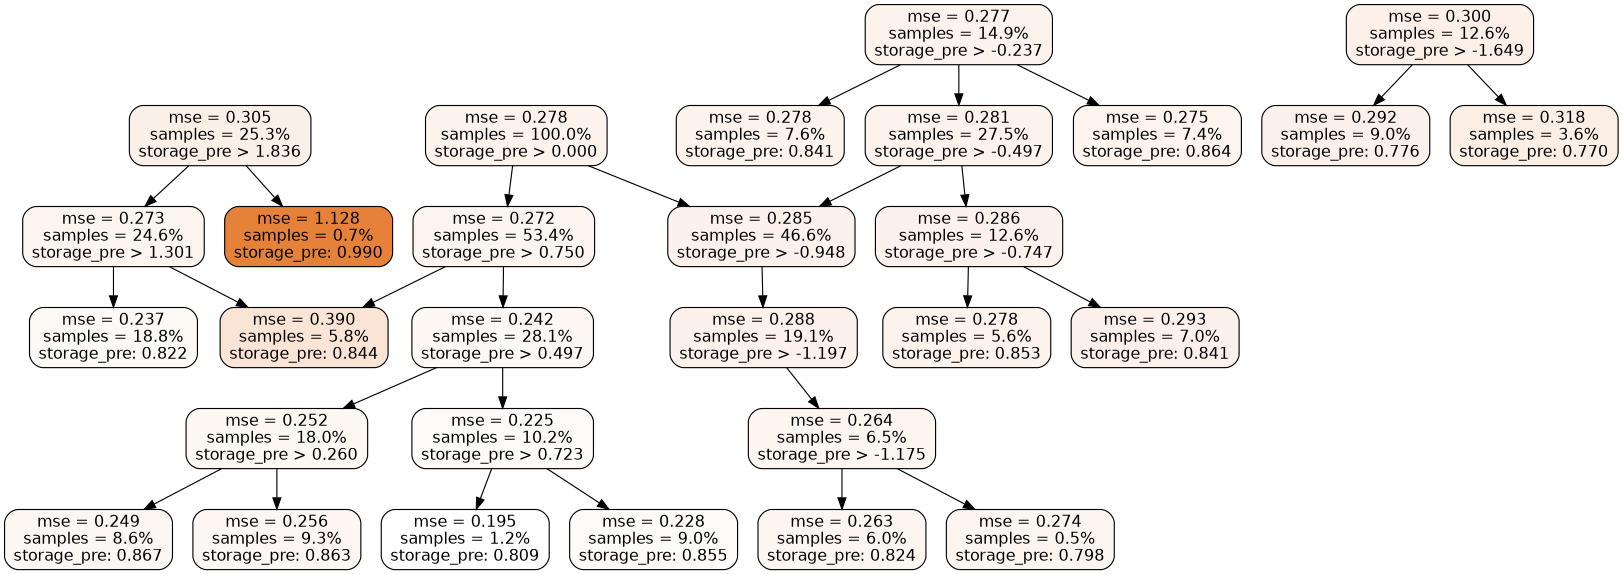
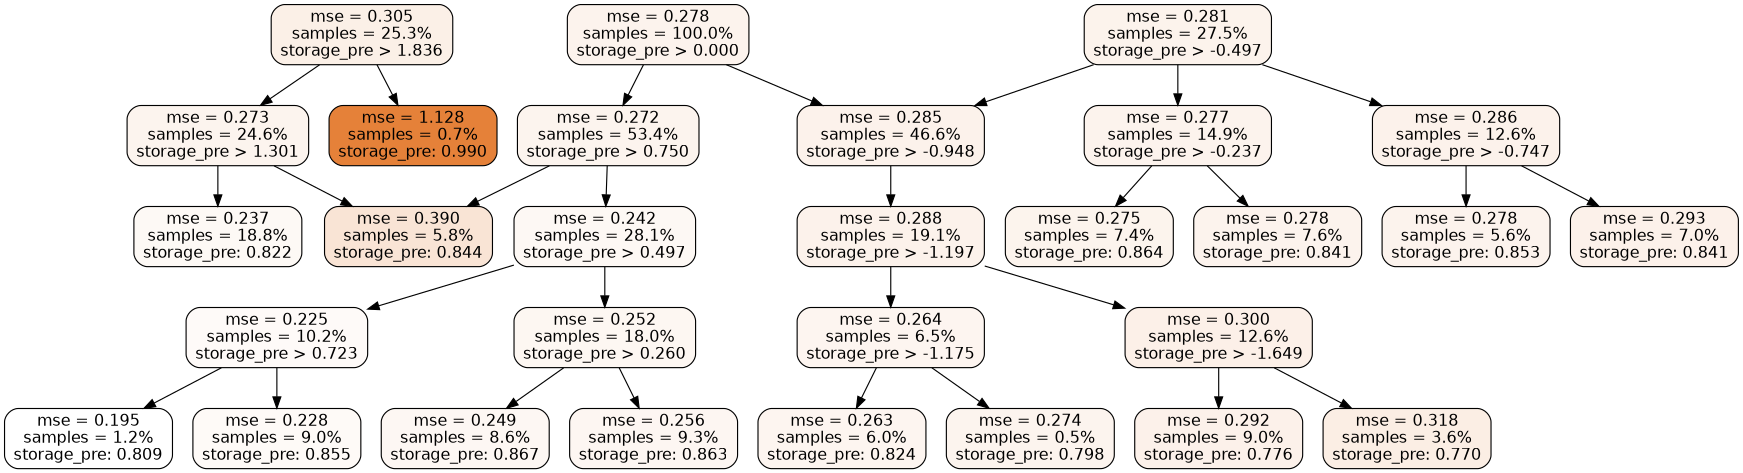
edge "mse = 0.277 samples = 14.9% storage_pre > -0.237" -> "mse = 0.281 samples = 27.5% storage_pre > -0.497": reversed
edge "mse = 0.288 samples = 19.1% storage_pre > -1.197" -> "mse = 0.300 samples = 12.6% storage_pre > -1.649": added
